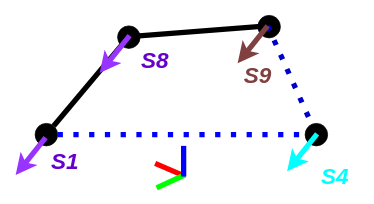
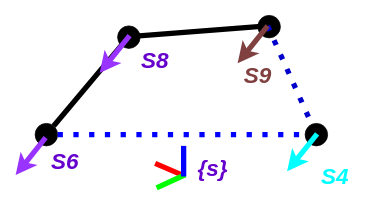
node "S1": label "S1" -> "S6"
node "{s}": added
